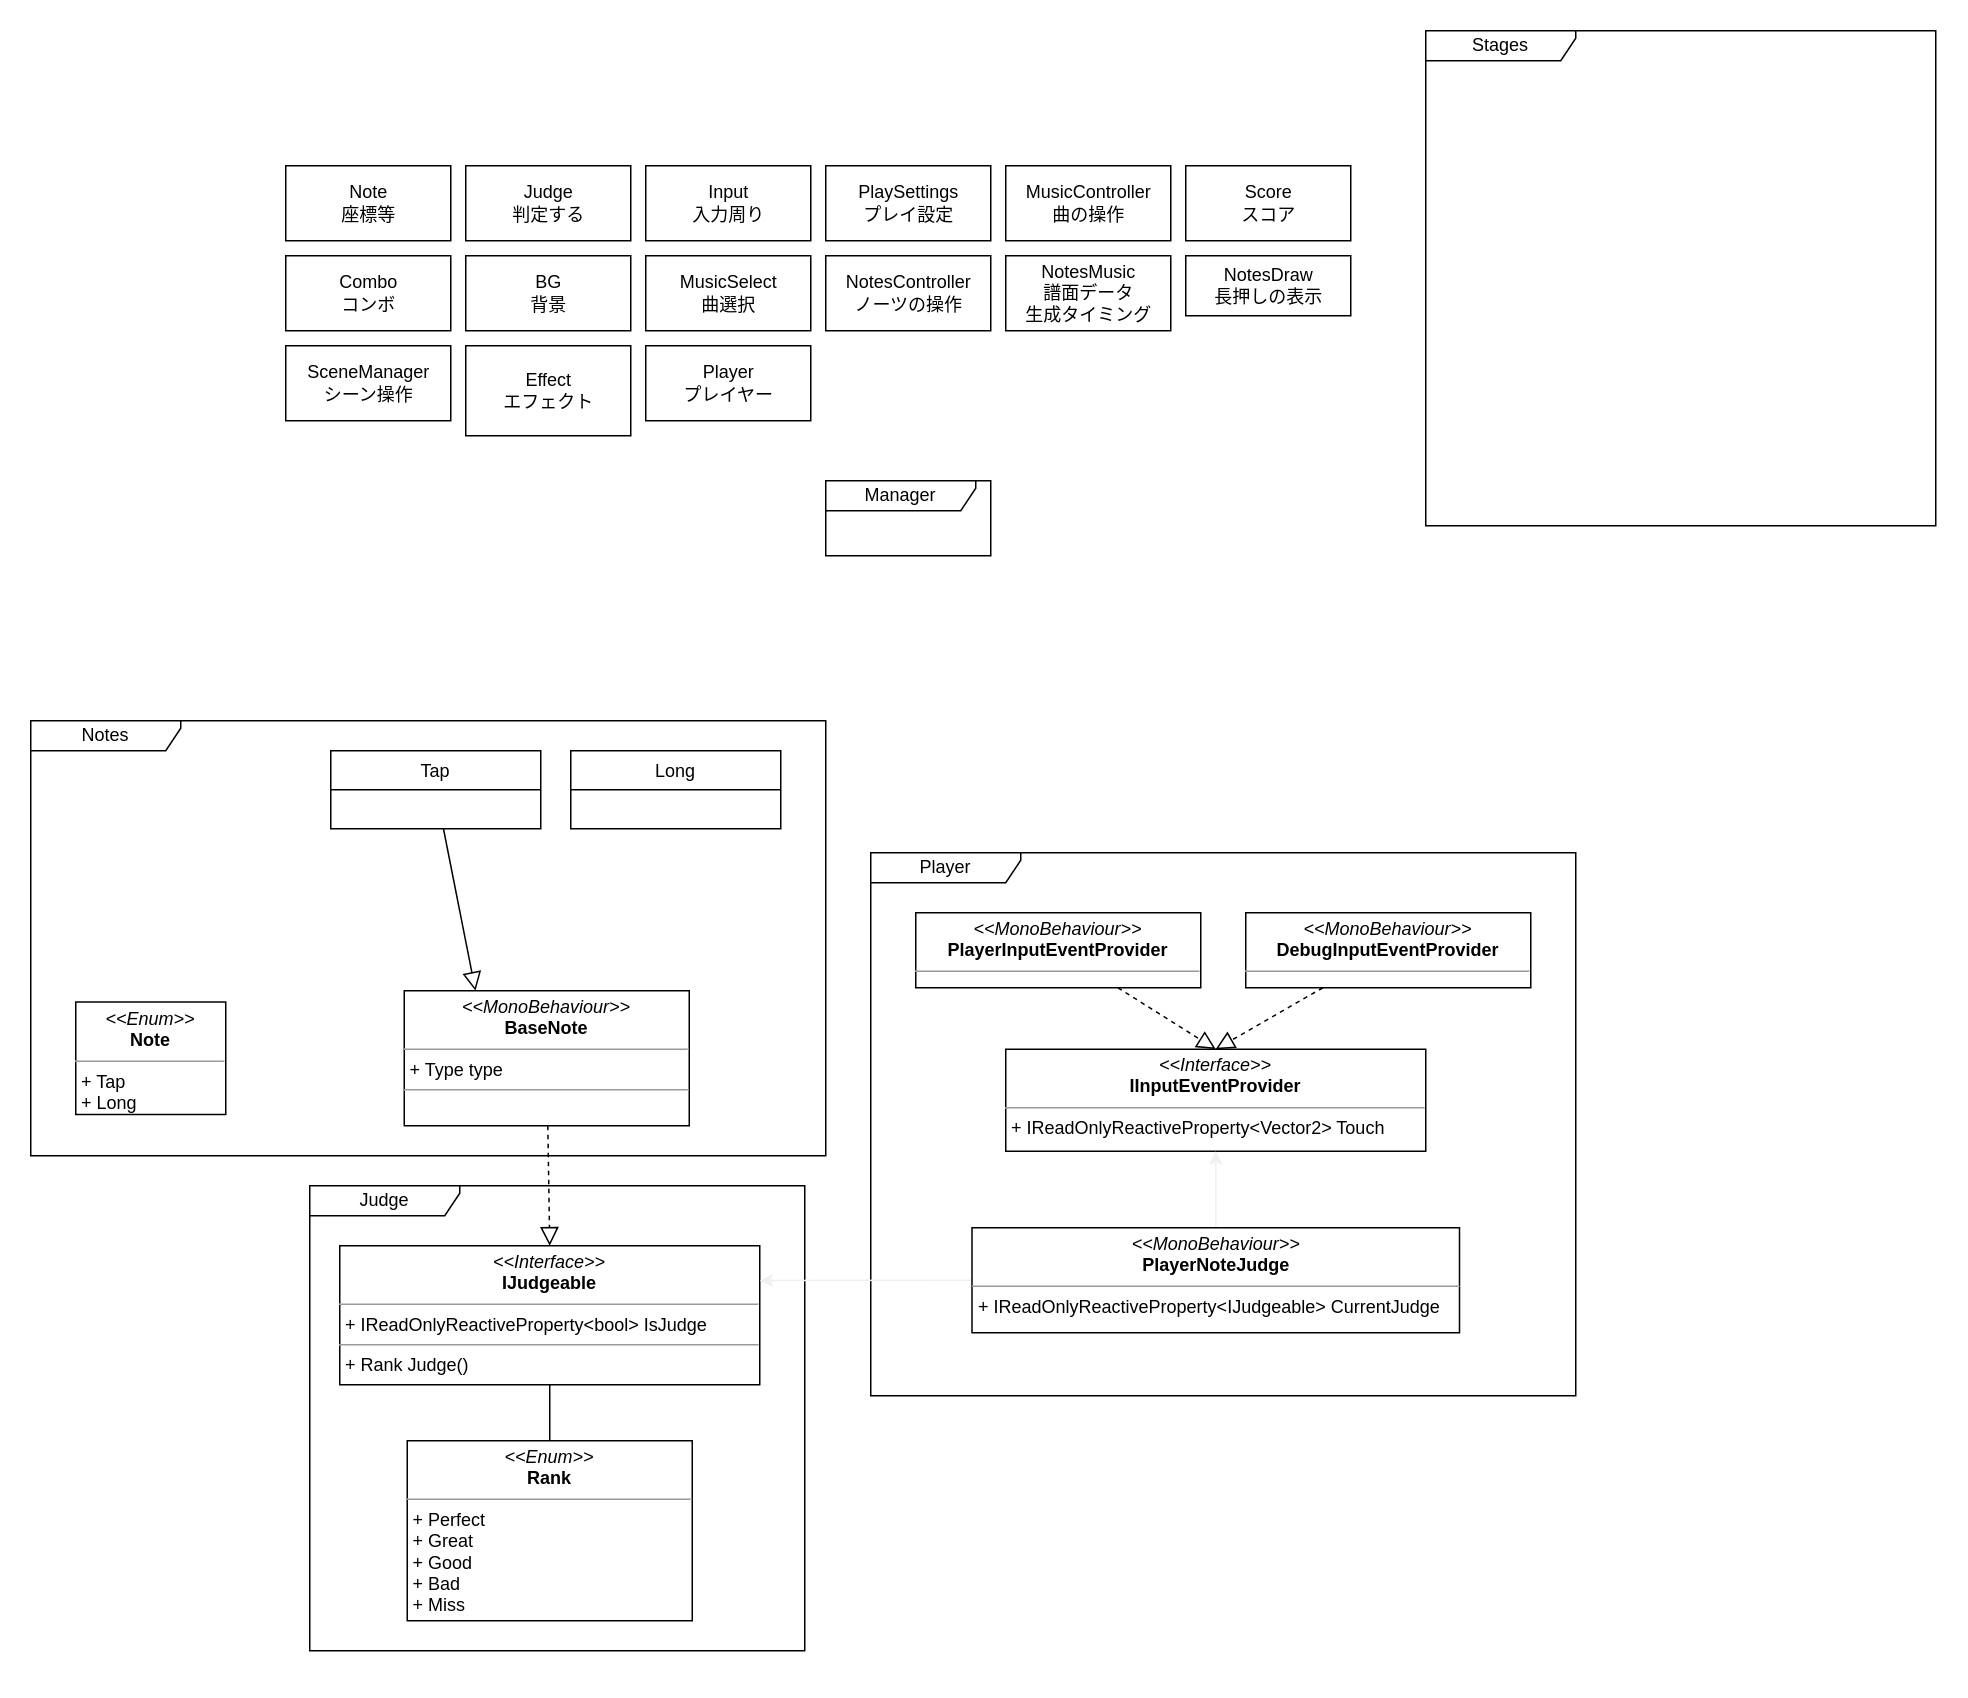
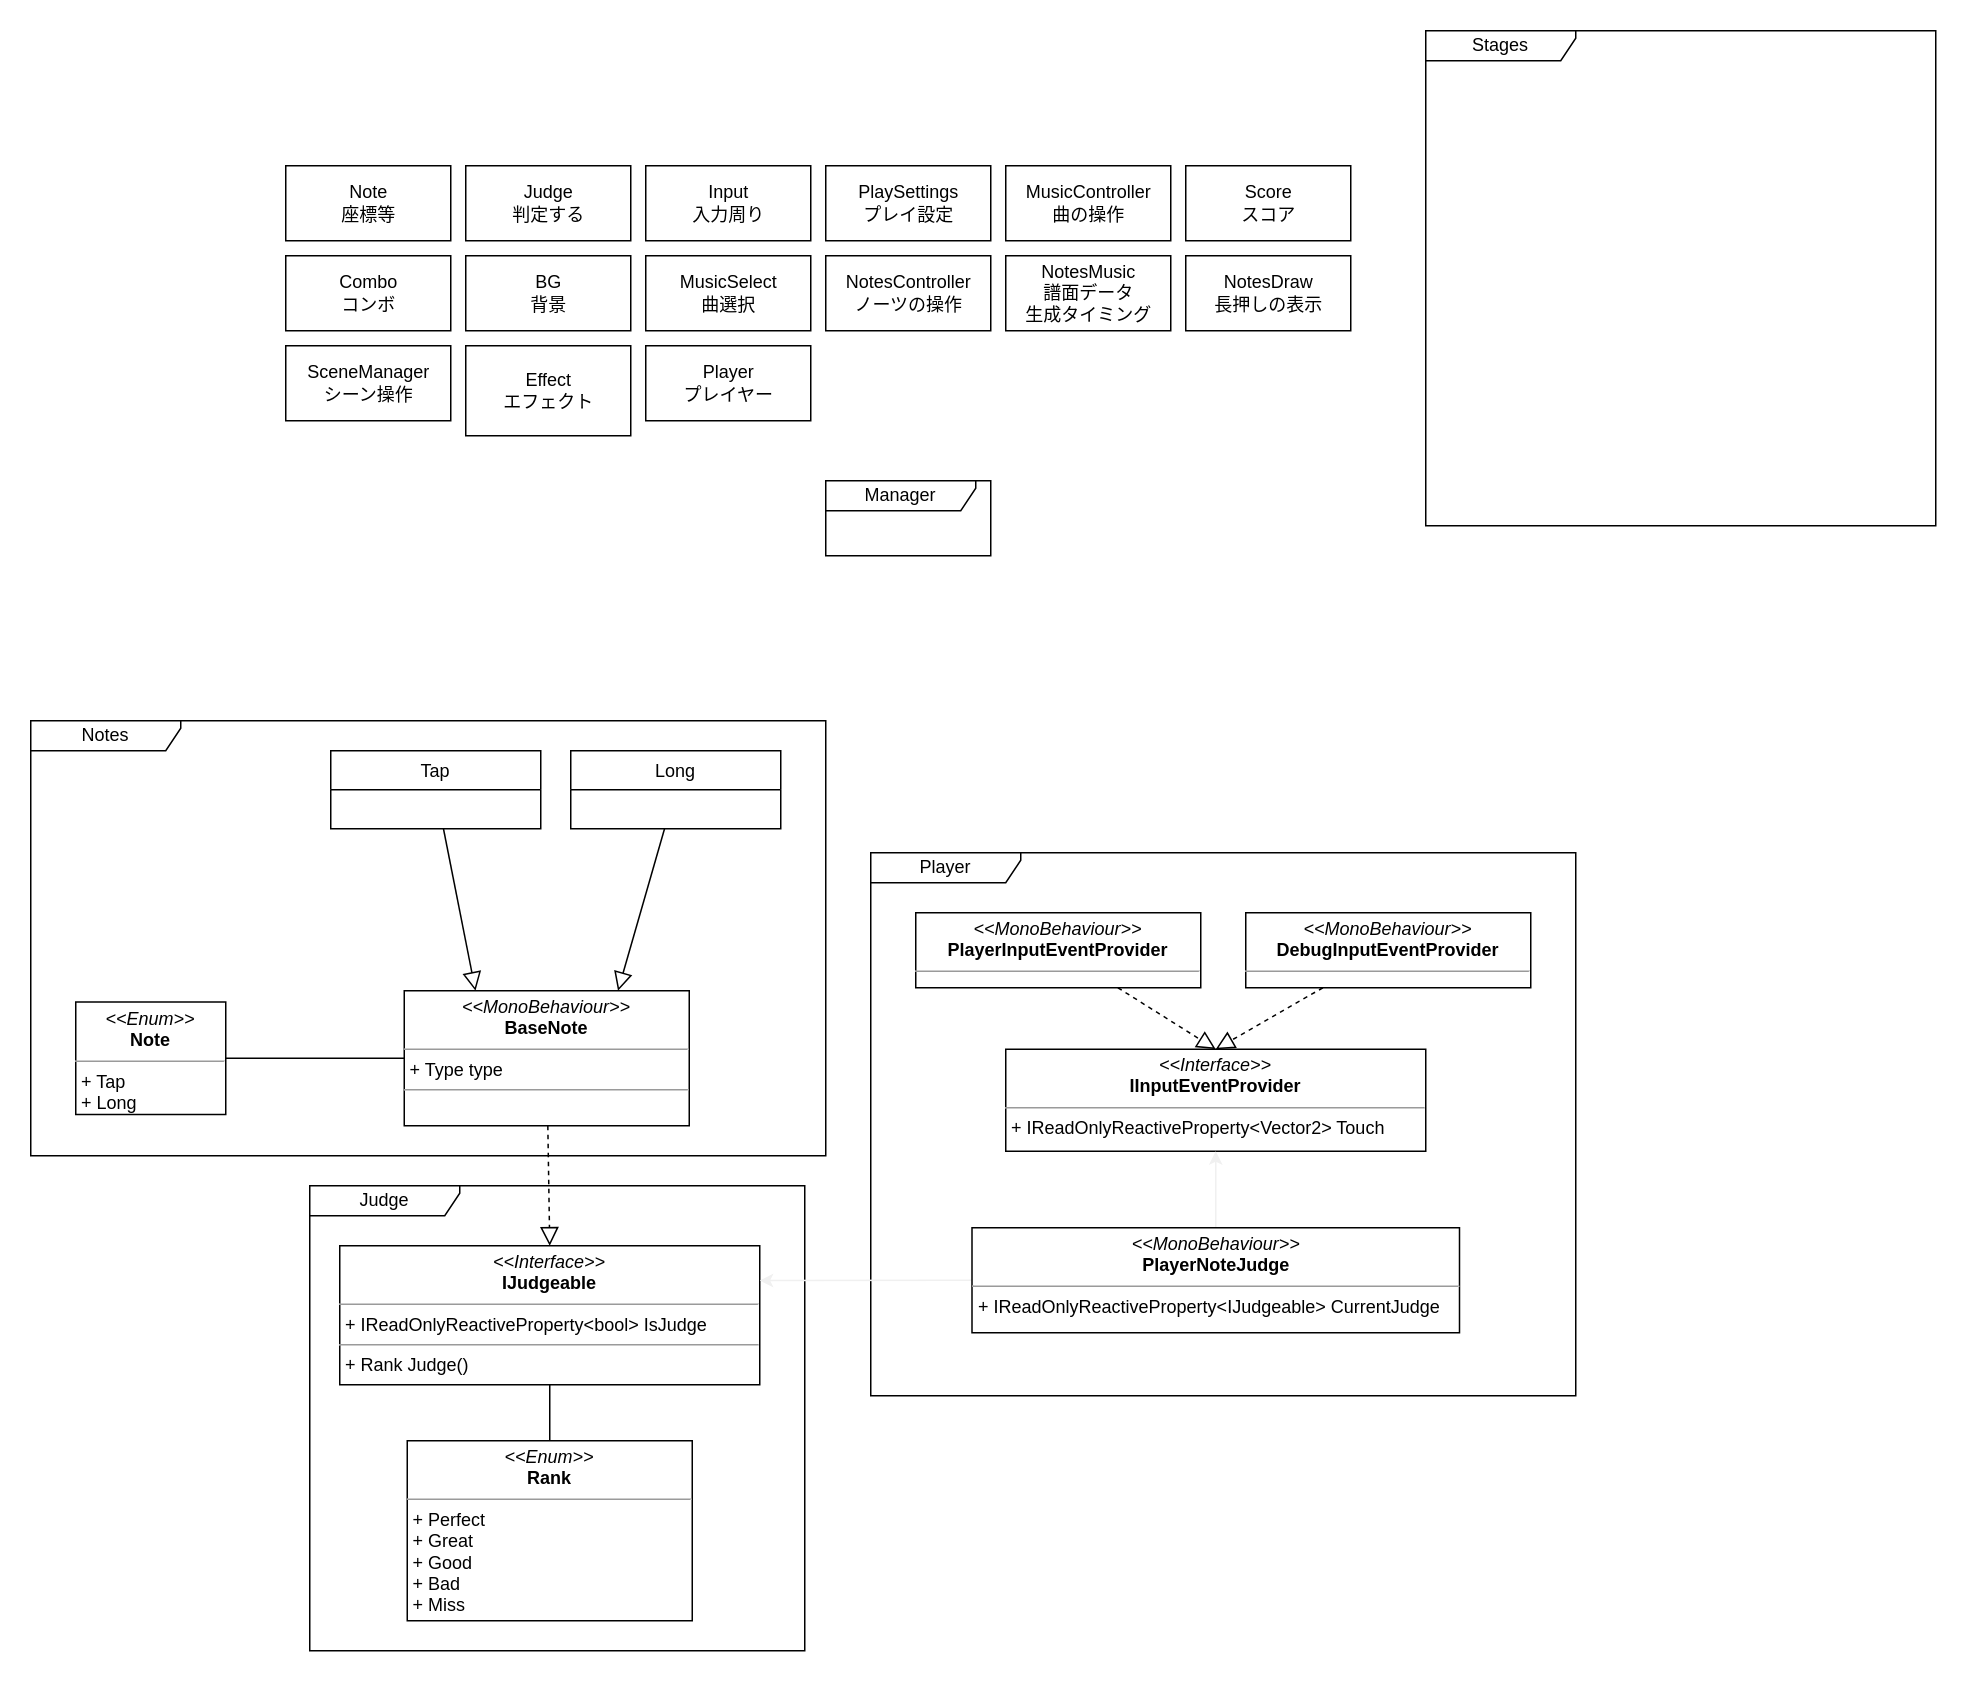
node "NotesDraw 長押しの表示": size 165x60 -> 165x75
edge "Long" -> "<<MonoBehaviour>> BaseNote + Type type": added
edge "<<Enum>> Note + Tap + Long" -- "<<MonoBehaviour>> BaseNote + Type type": added
